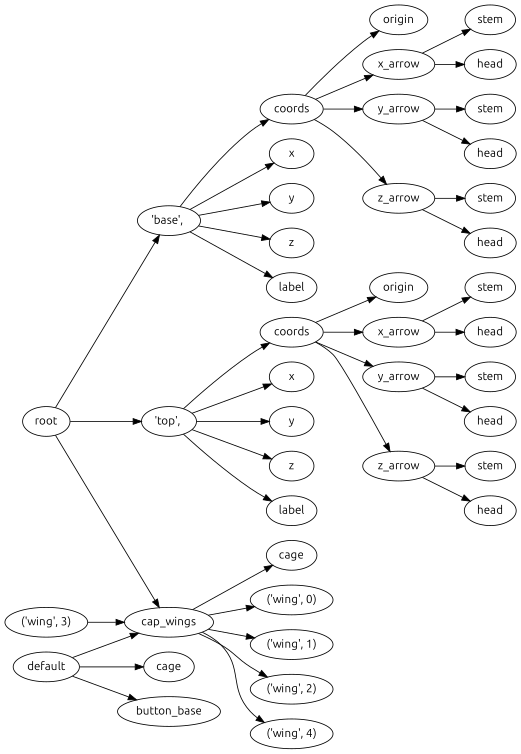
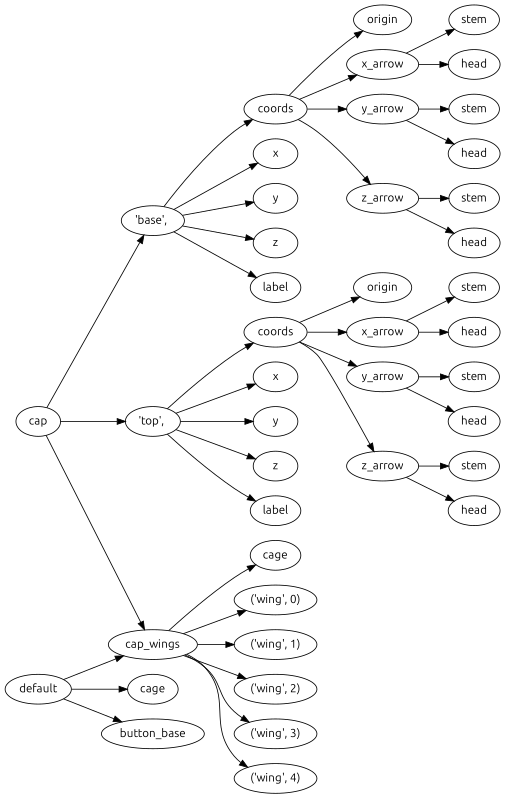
node "root": label "root" -> "cap"
edge "('wing', 3)" -> "cap_wings": reversed
